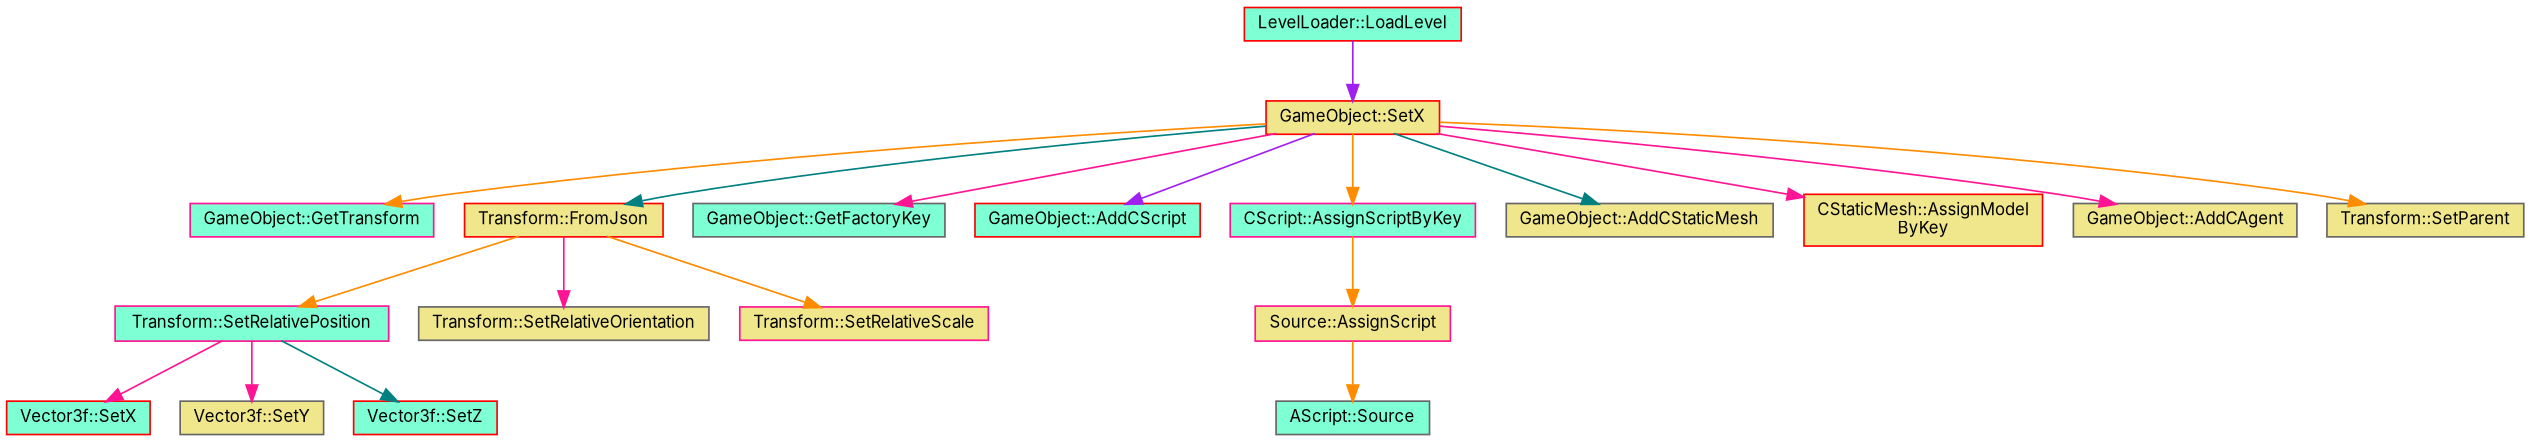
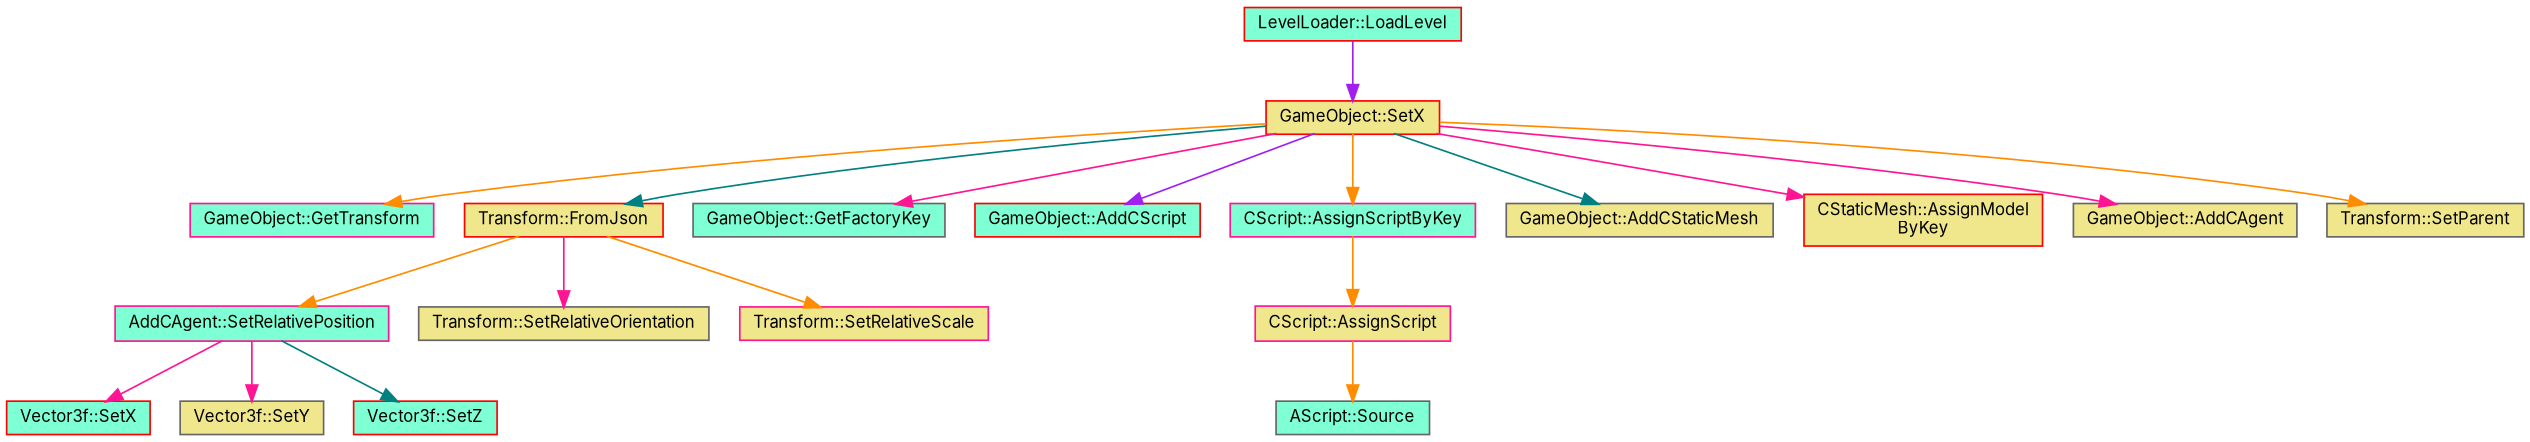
node "Transform::SetRelativePosition": label "Transform::SetRelativePosition" -> "AddCAgent::SetRelativePosition"
node "Source::AssignScript": label "Source::AssignScript" -> "CScript::AssignScript"
